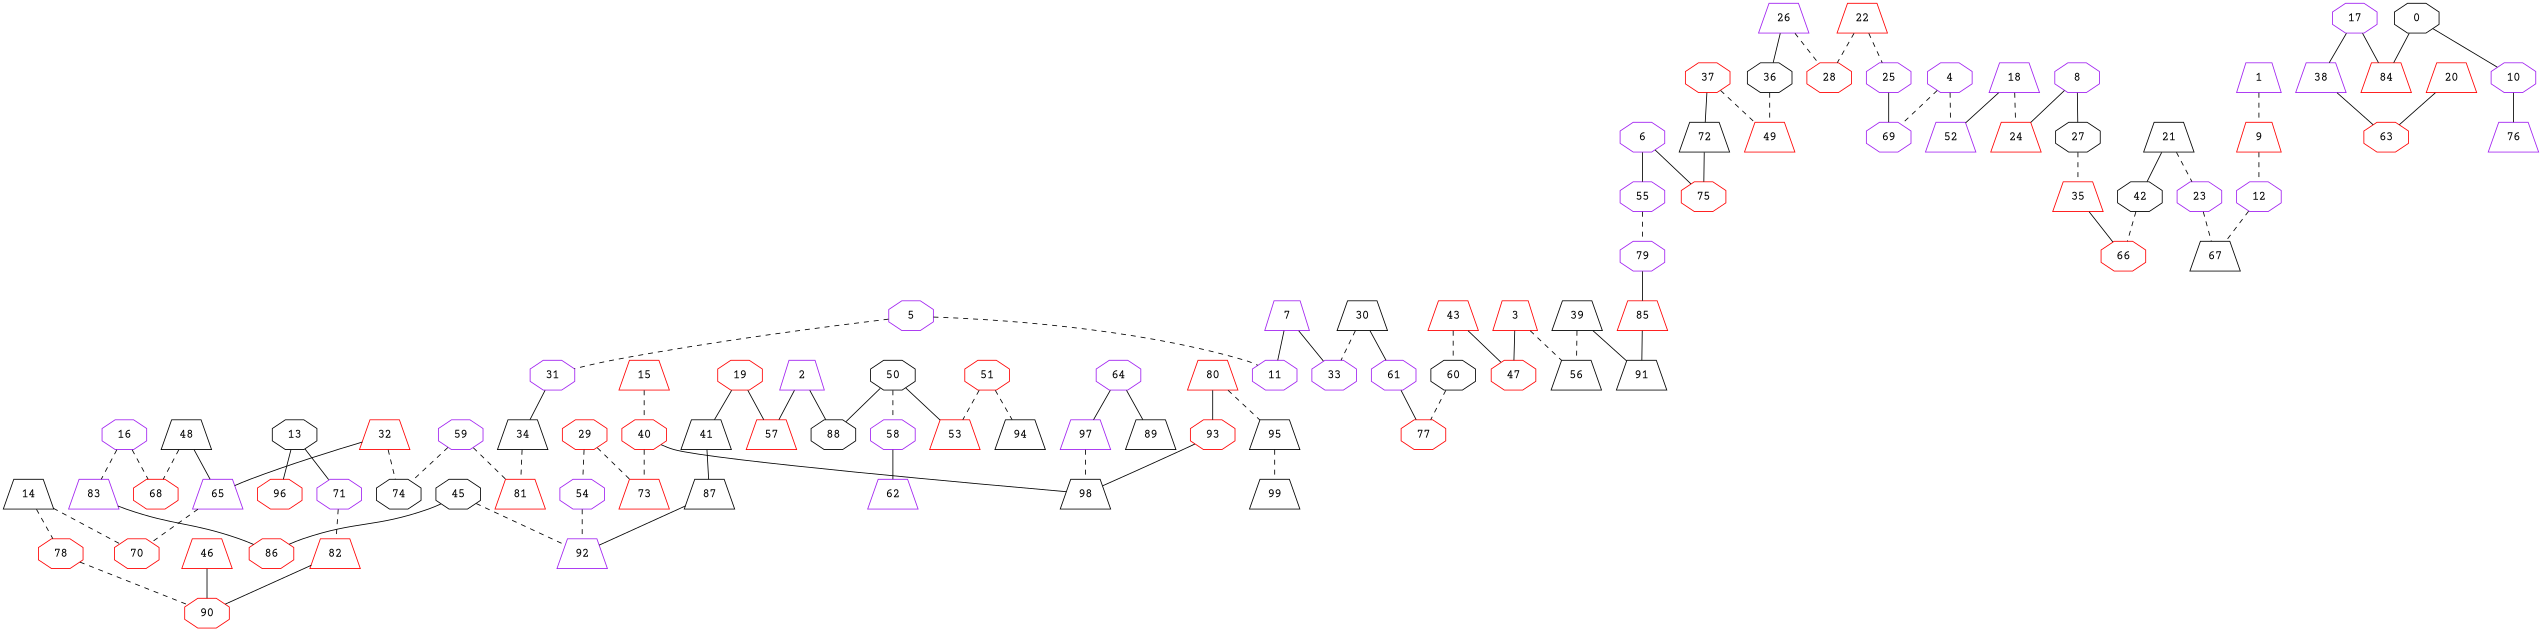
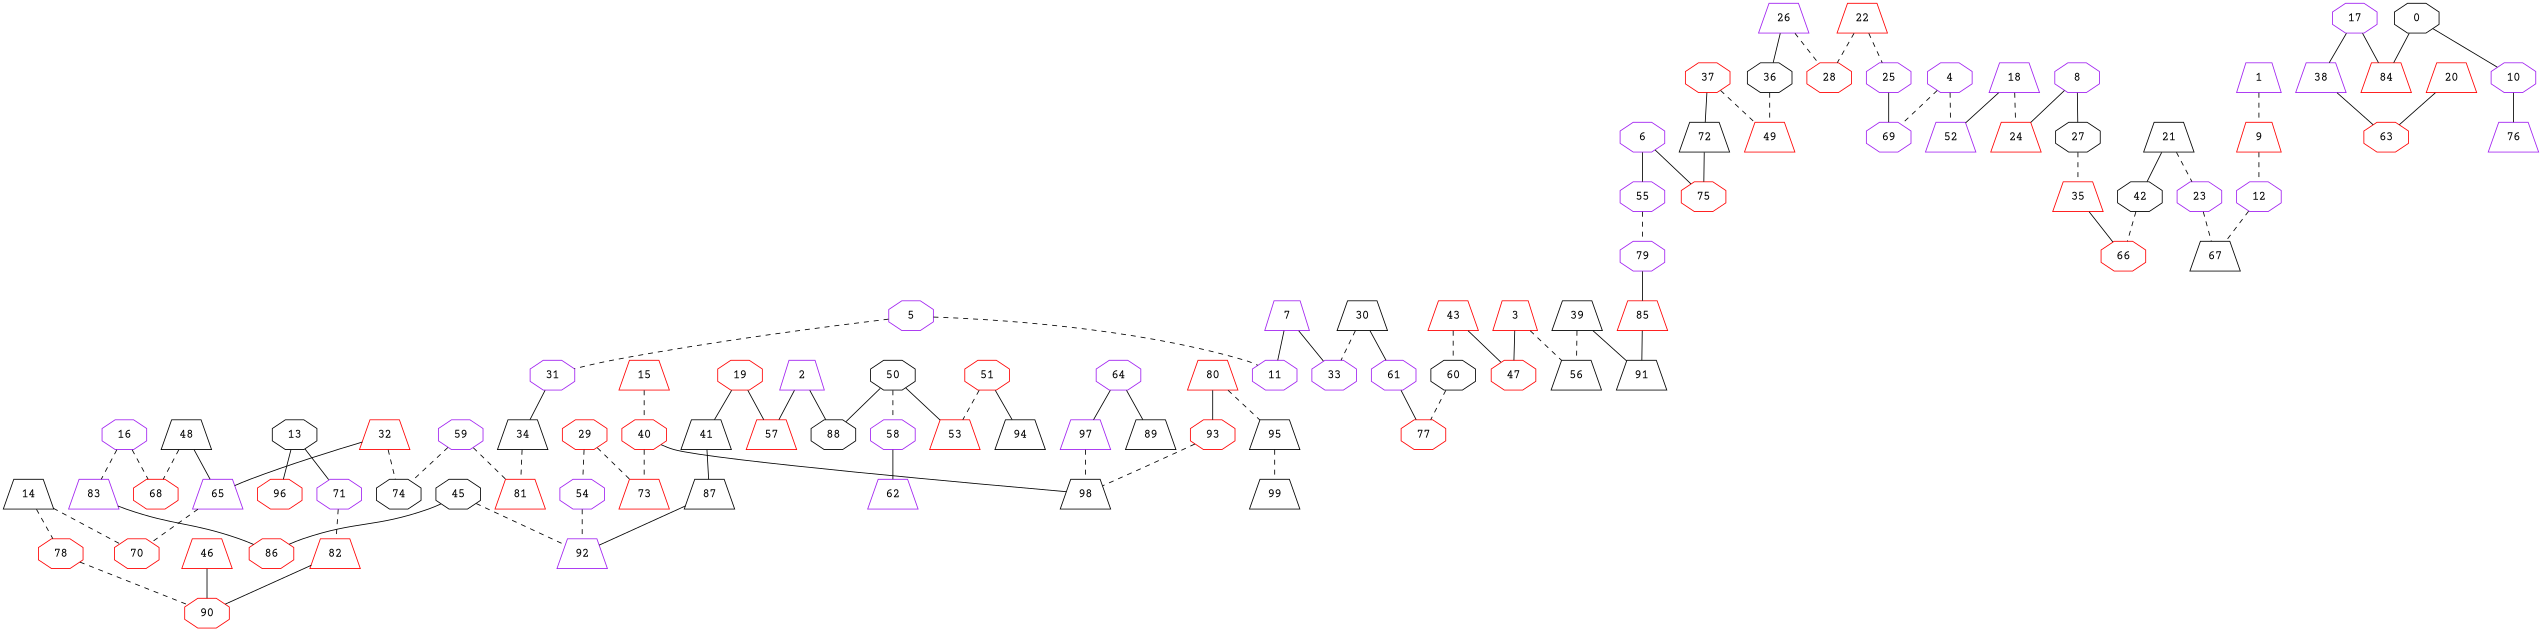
edge "51" -- "94": style dashed -> solid
edge "93" -- "98": style solid -> dashed
